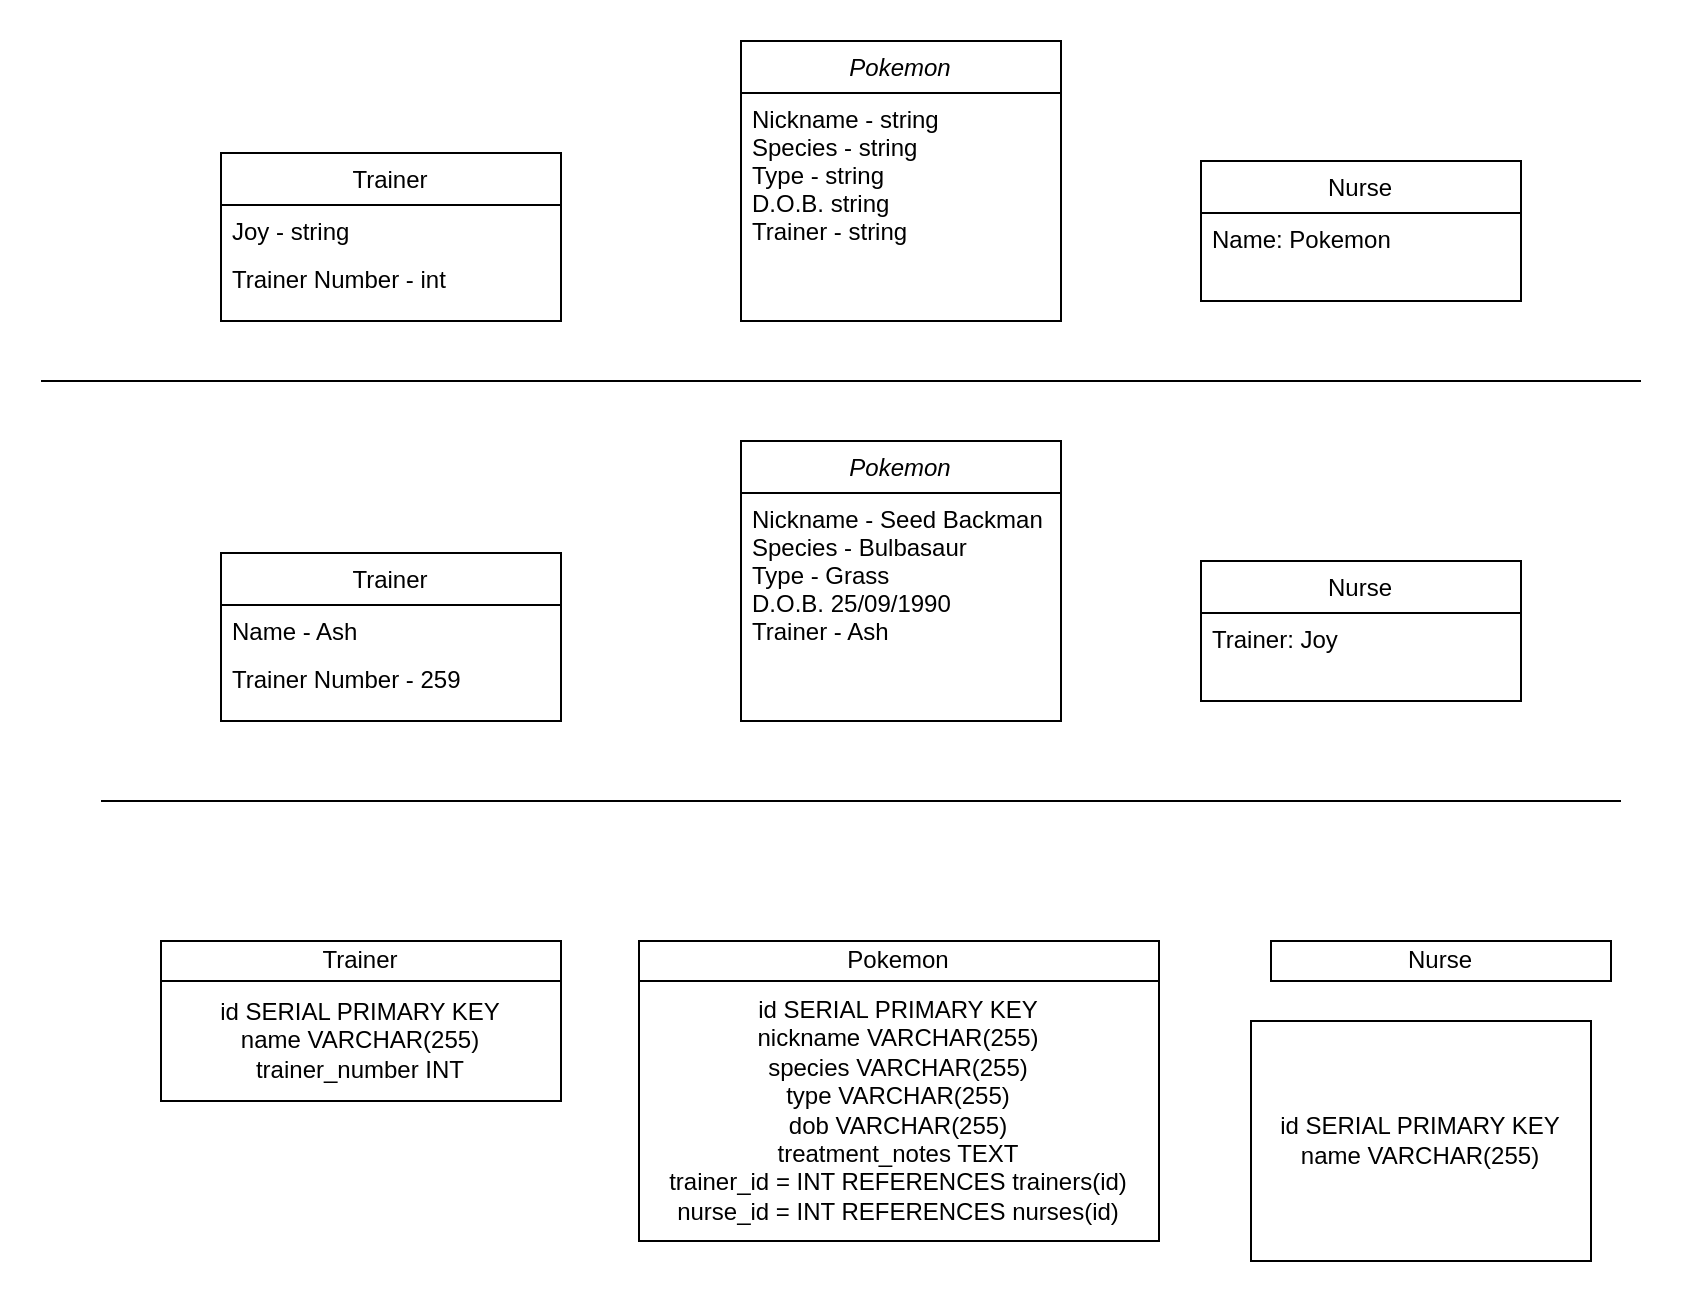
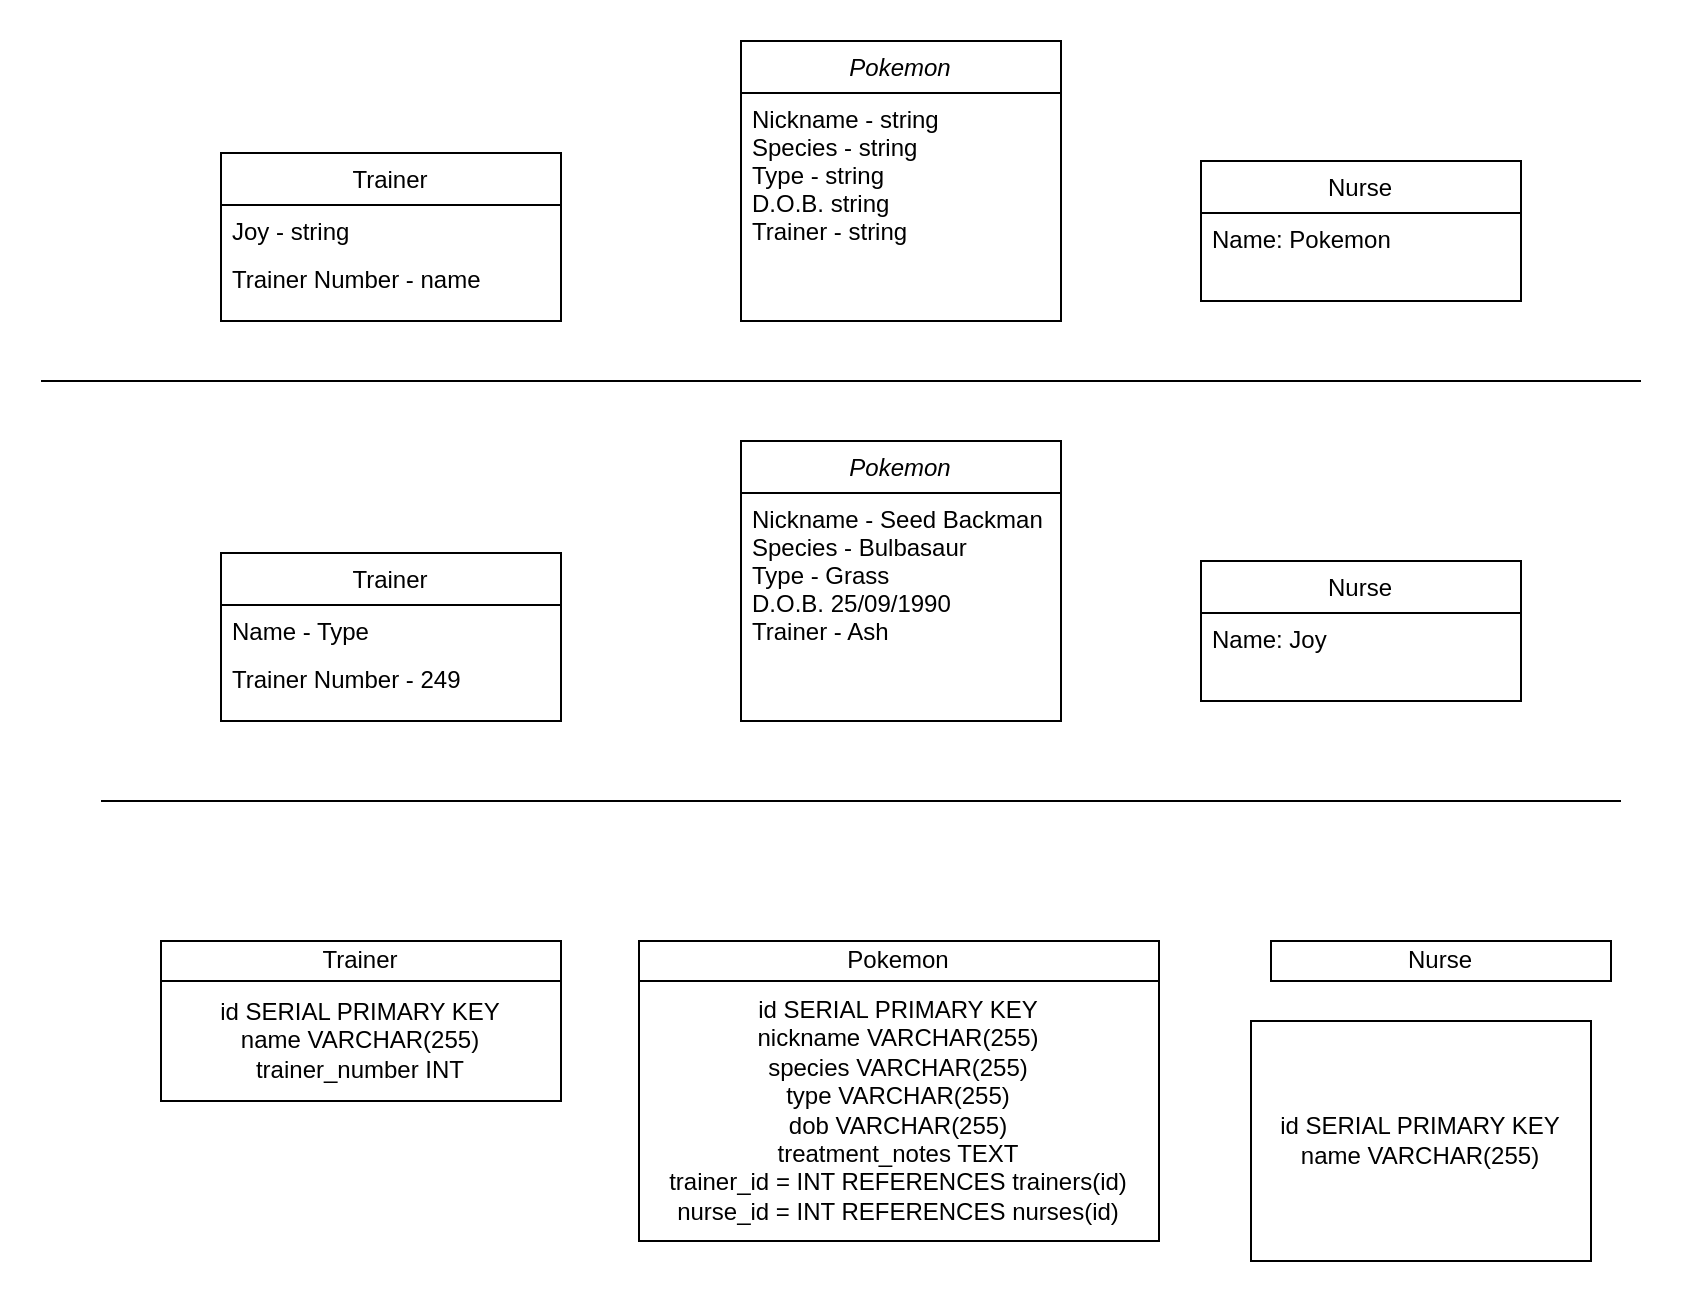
node "Trainer Number - int": label "Trainer Number - int" -> "Trainer Number - name"
node "Name - Ash": label "Name - Ash" -> "Name - Type"
node "Trainer: Joy": label "Trainer: Joy" -> "Name: Joy"
node "Trainer Number - 259": label "Trainer Number - 259" -> "Trainer Number - 249"
